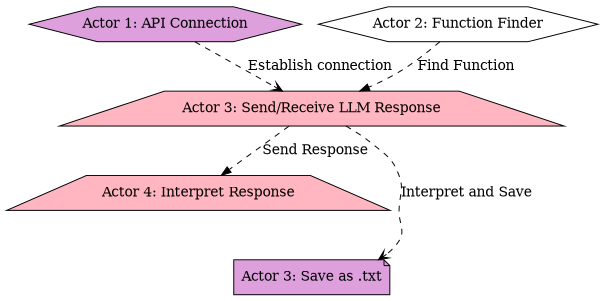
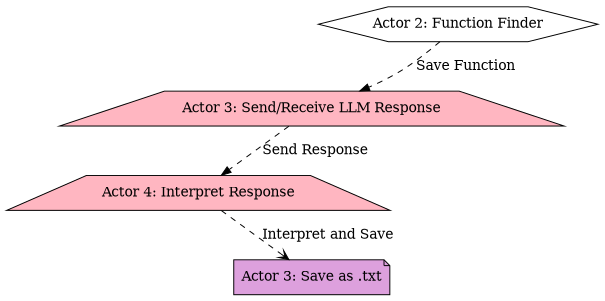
node "Actor 1: API Connection": removed
edge "Actor 2: Function Finder" -> "Actor 3: Send/Receive LLM Response": label "Find Function" -> "Save Function"
edge "Actor 3: Send/Receive LLM Response" -> "Actor 3: Save as .txt": now "Actor 4: Interpret Response" -> "Actor 3: Save as .txt"
